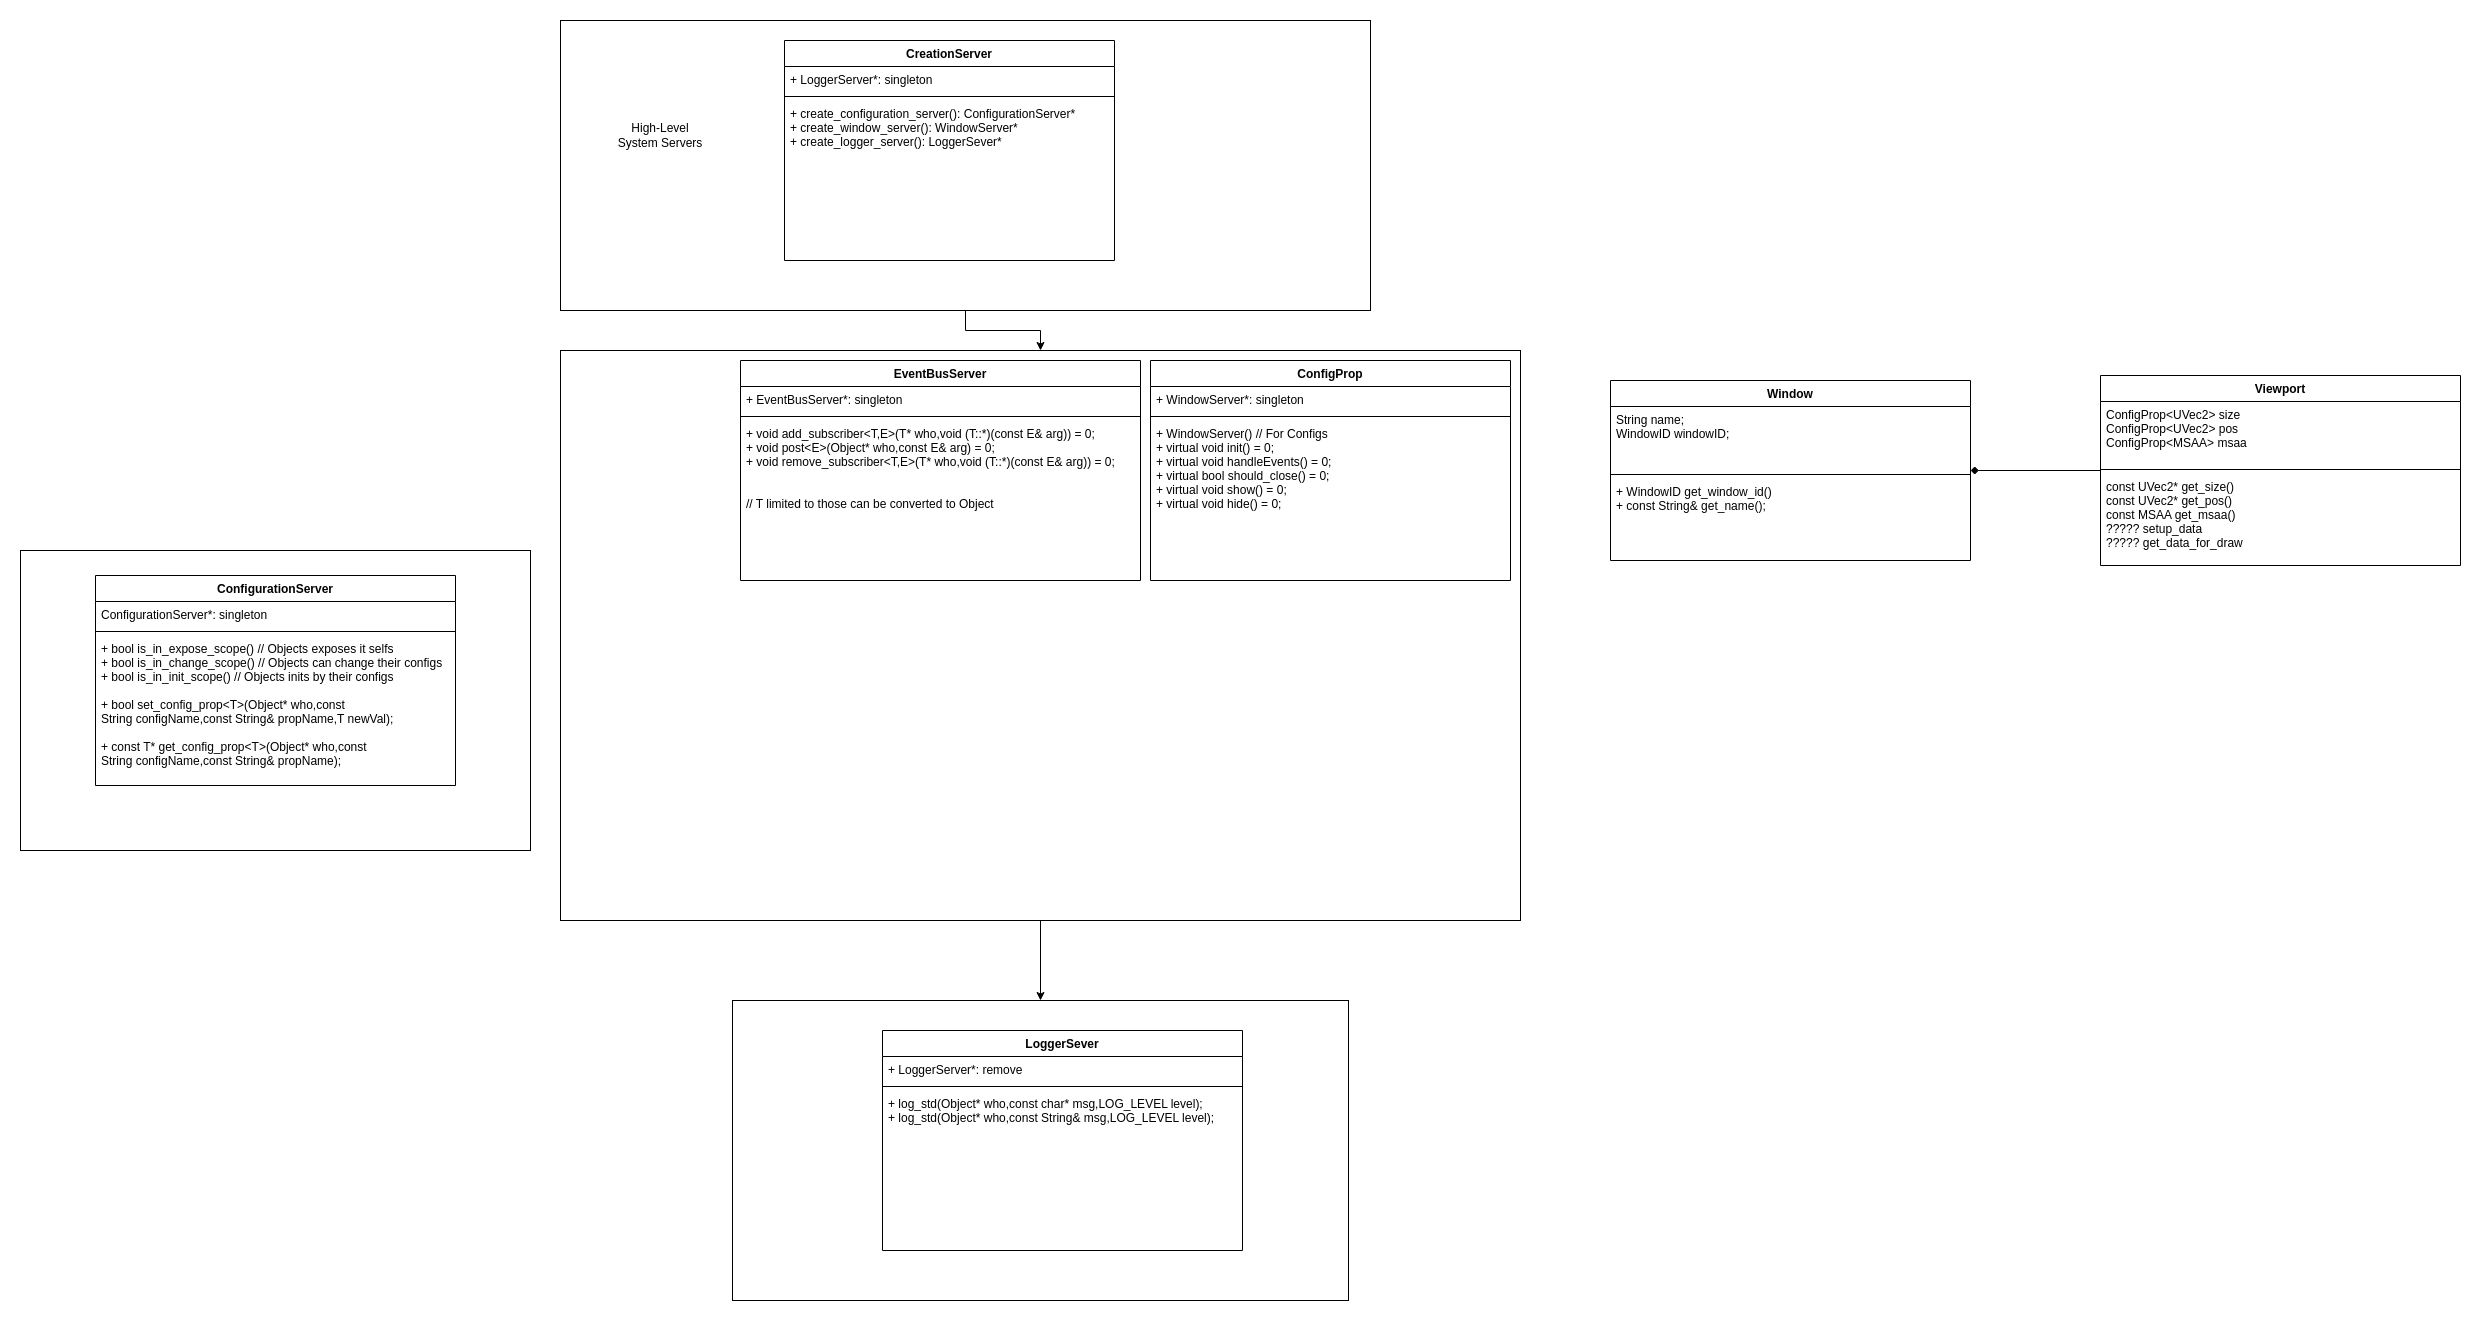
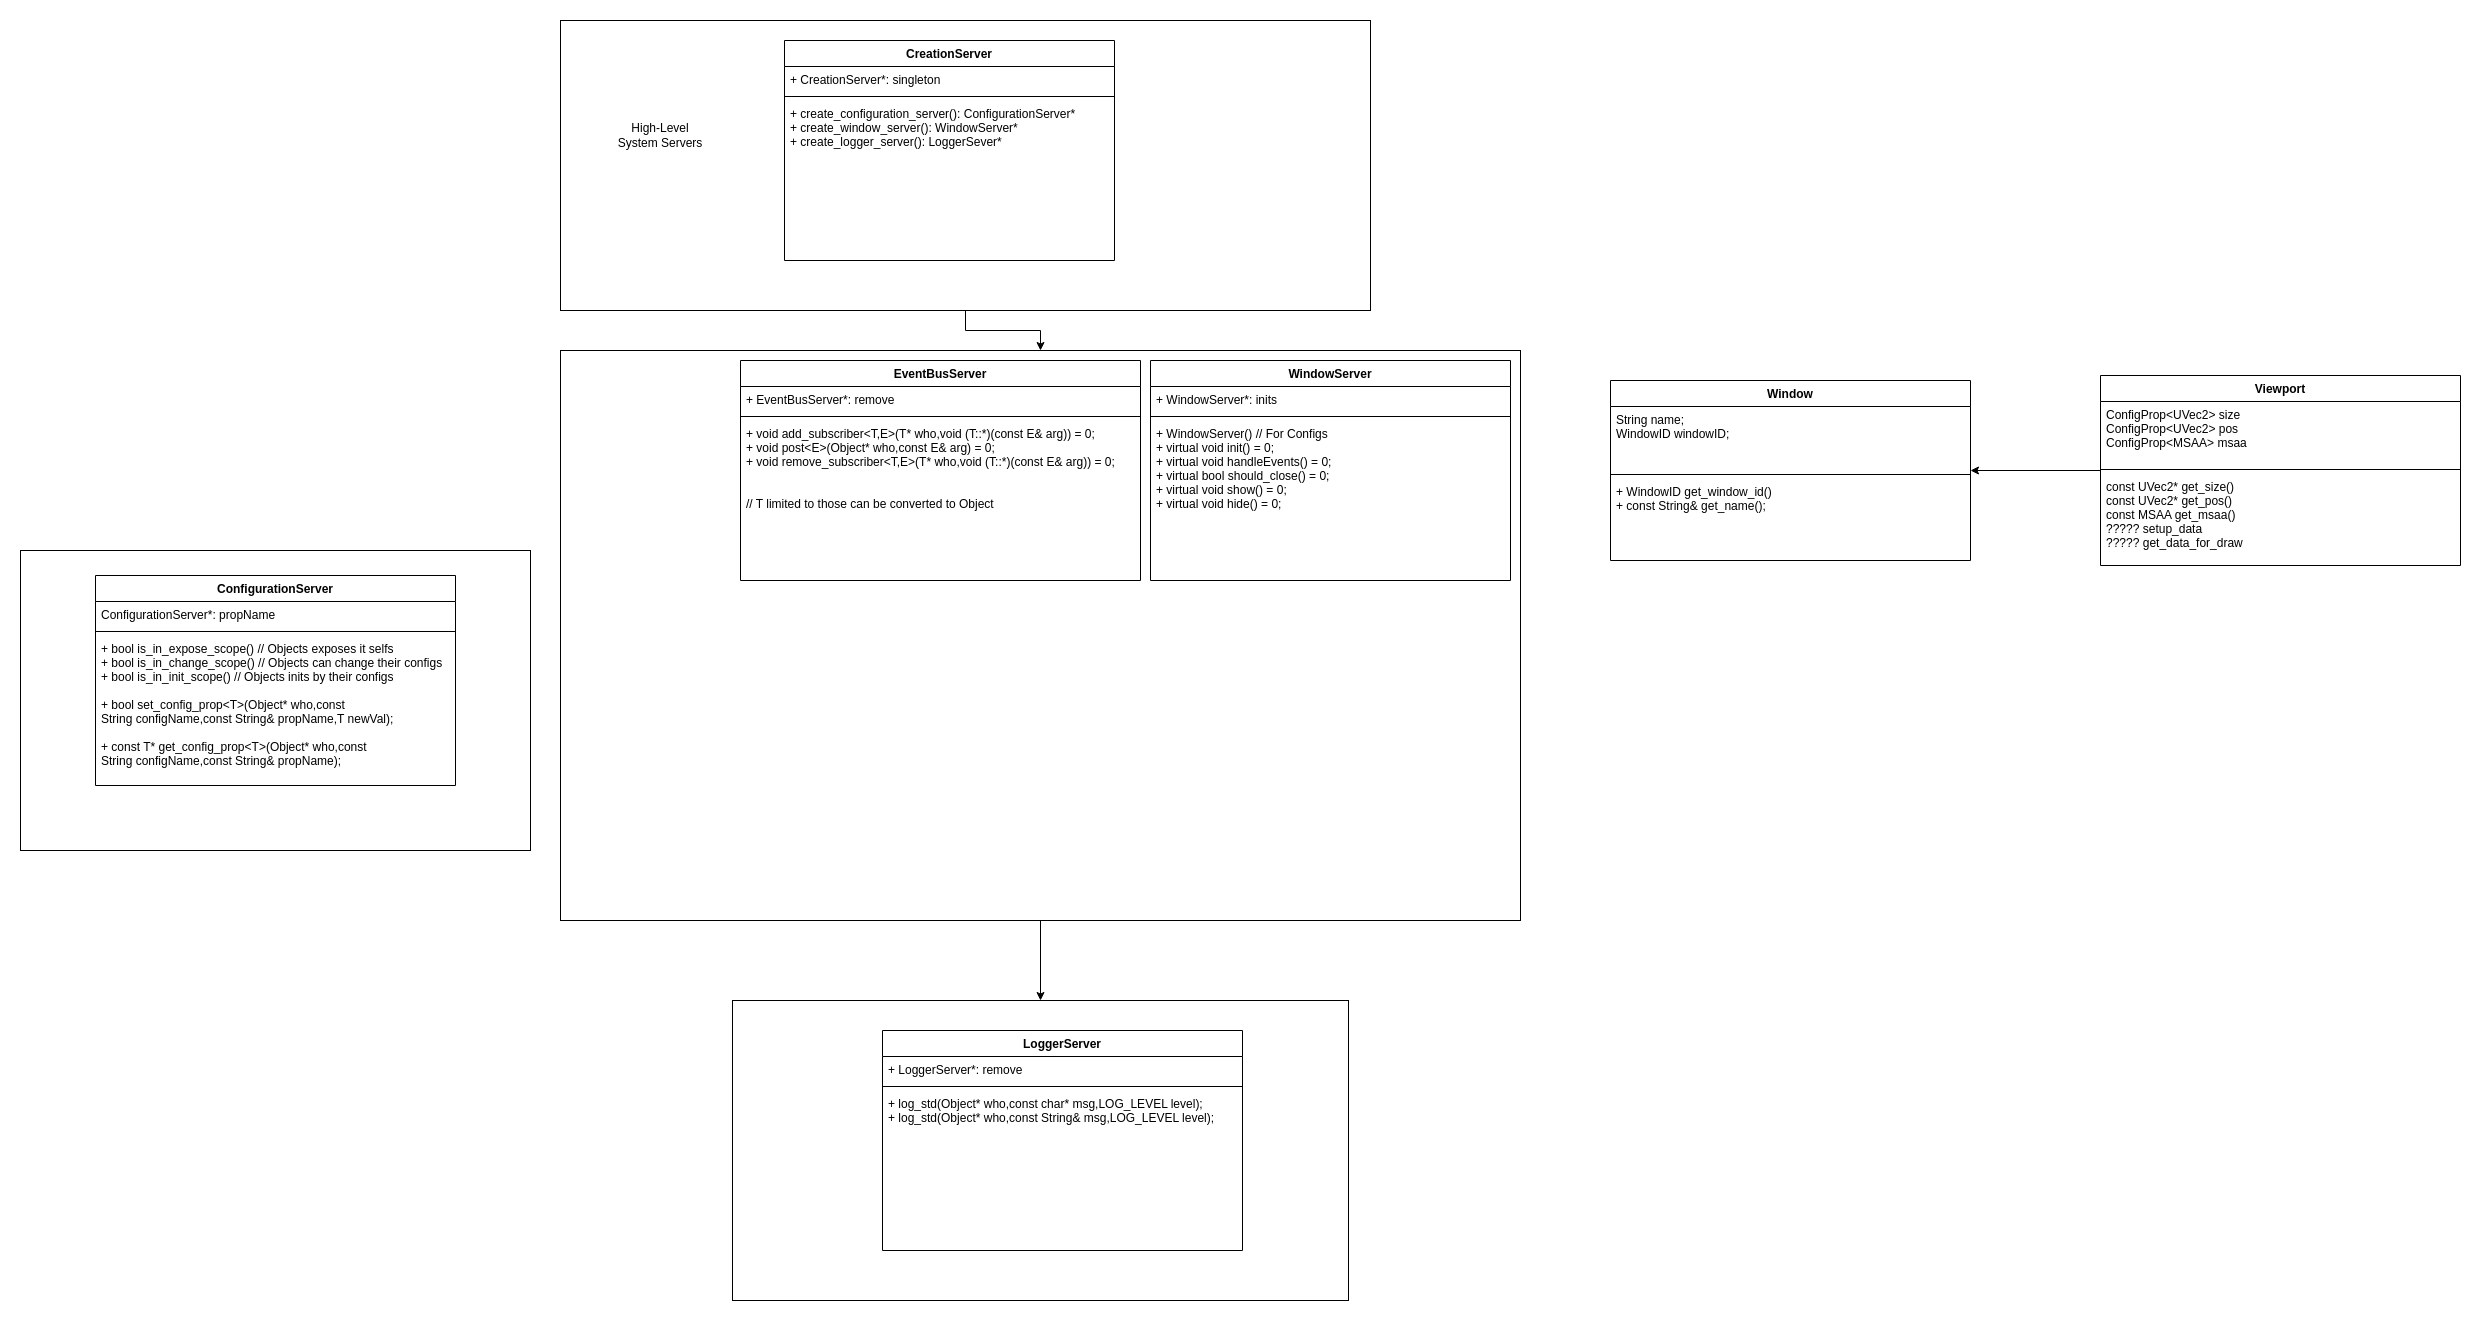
node "+ LoggerServer*: singleton": label "+ LoggerServer*: singleton" -> "+ CreationServer*: singleton"
node "ConfigProp": label "ConfigProp" -> "WindowServer"
node "+ EventBusServer*: singleton": label "+ EventBusServer*: singleton" -> "+ EventBusServer*: remove"
node "+ WindowServer*: singleton": label "+ WindowServer*: singleton" -> "+ WindowServer*: inits"
edge "Viewport" -> "Window": arrowhead diamond -> classic
node "ConfigurationServer*: singleton": label "ConfigurationServer*: singleton" -> "ConfigurationServer*: propName"
node "LoggerSever": label "LoggerSever" -> "LoggerServer"
